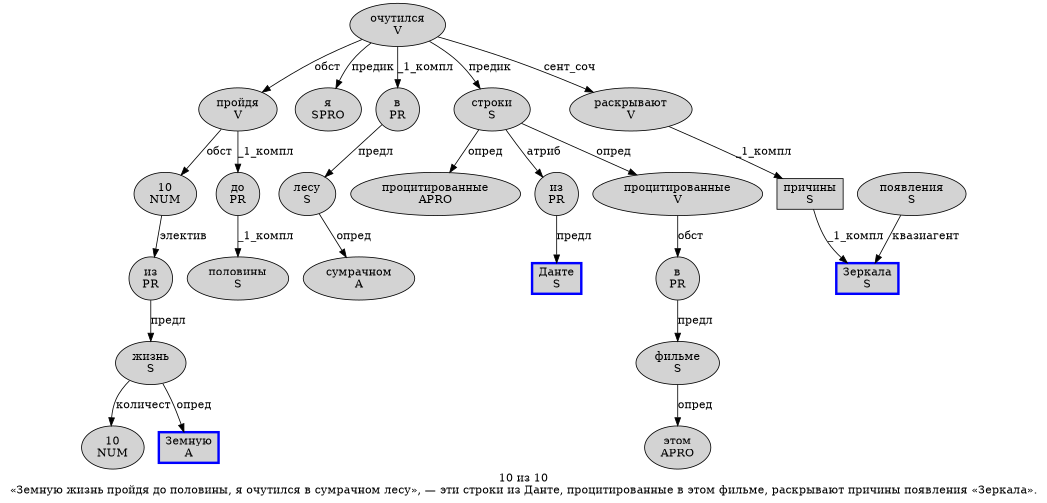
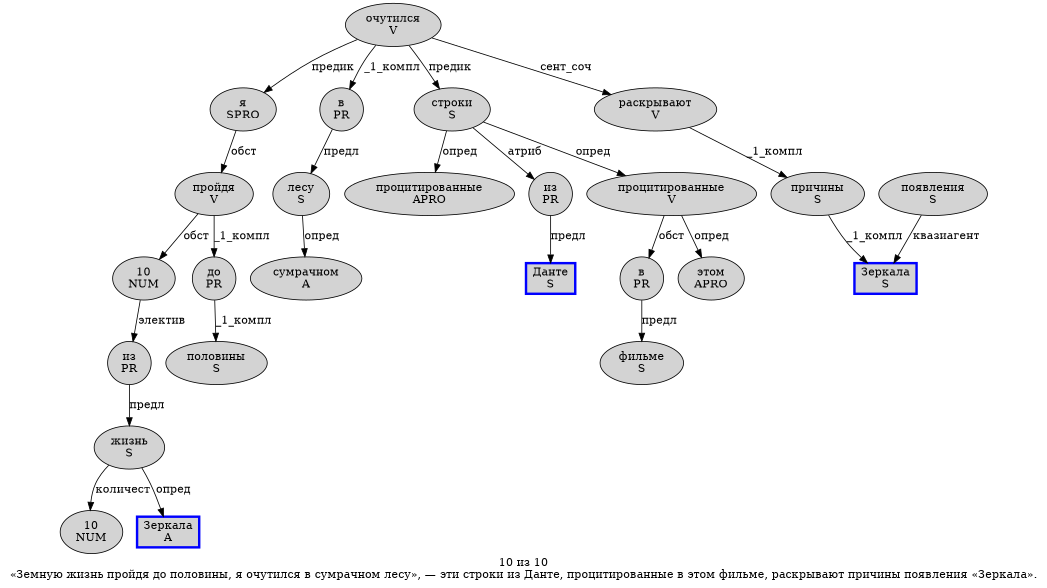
edge "очутился V" -> "пройдя V": now "я SPRO" -> "пройдя V"
node "причины S": shape box -> ellipse
edge "фильме S" -> "этом APRO": now "процитированные V" -> "этом APRO"
node "Земную A": label "Земную A" -> "Зеркала A"
